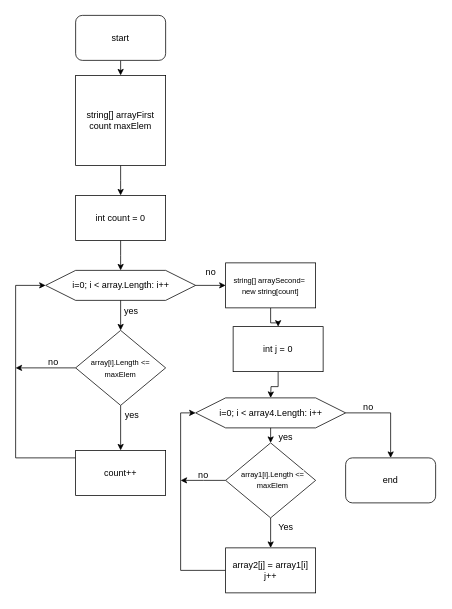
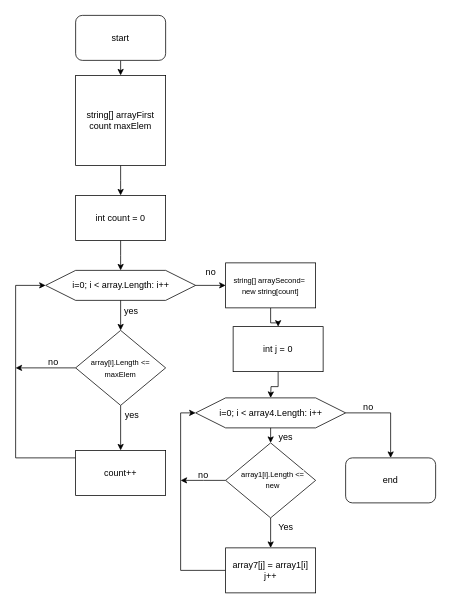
node "array1[i].Length <=maxElem": label "array1[i].Length <=maxElem" -> "array1[i].Length <=new"
node "array2[j] = array1[i] j++": label "array2[j] = array1[i] j++" -> "array7[j] = array1[i] j++"
